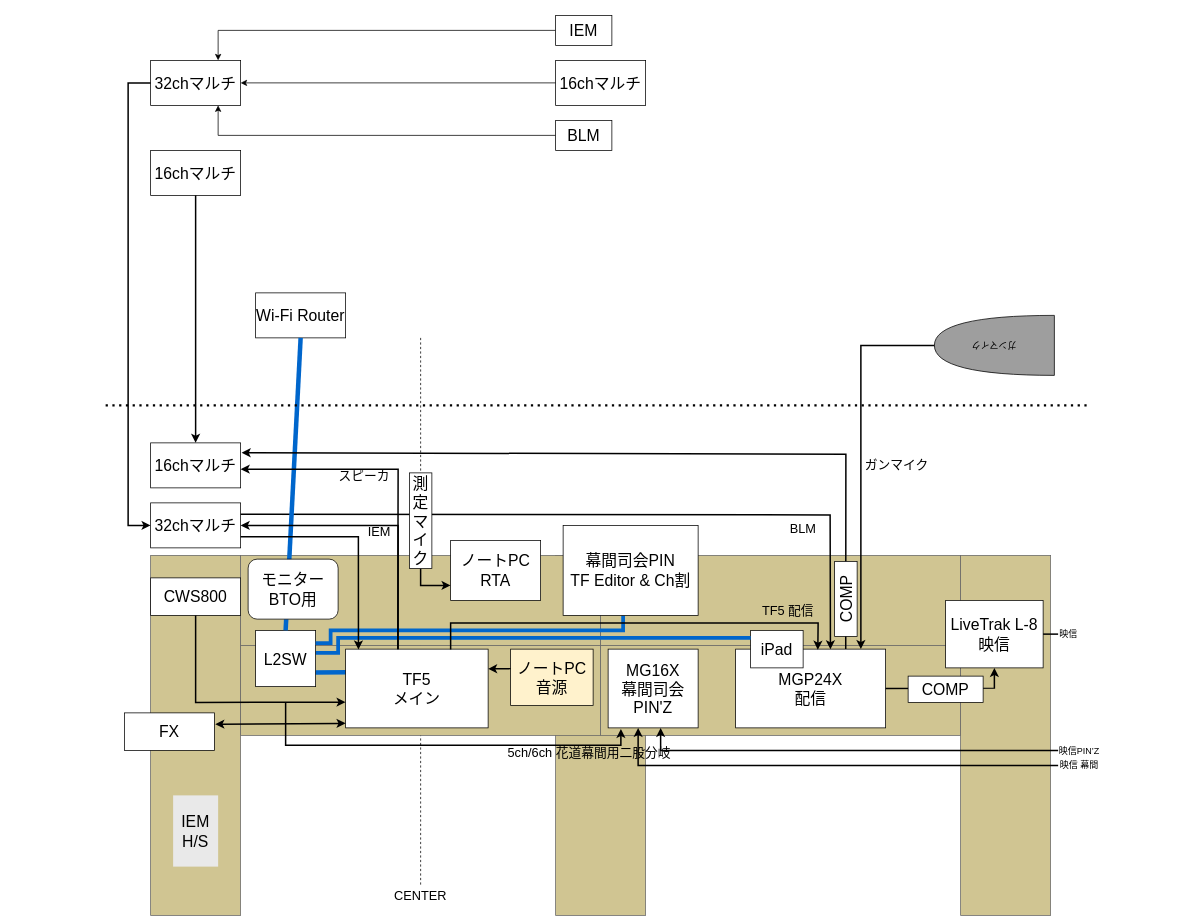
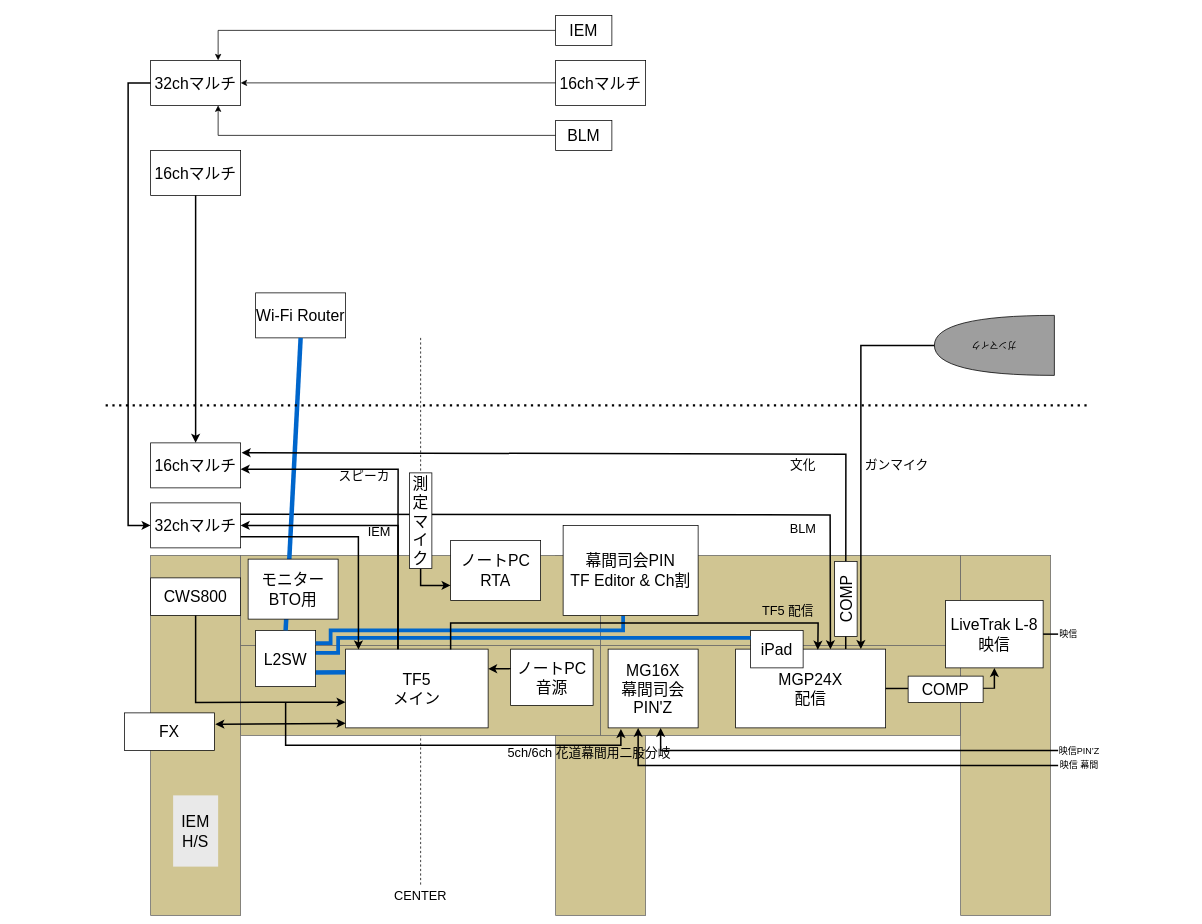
node "文化": added
node "モニター BTO用": shape rounded rectangle -> rectangle
node "ノートPC 音源": fillcolor #fff2cc -> #ffffff
